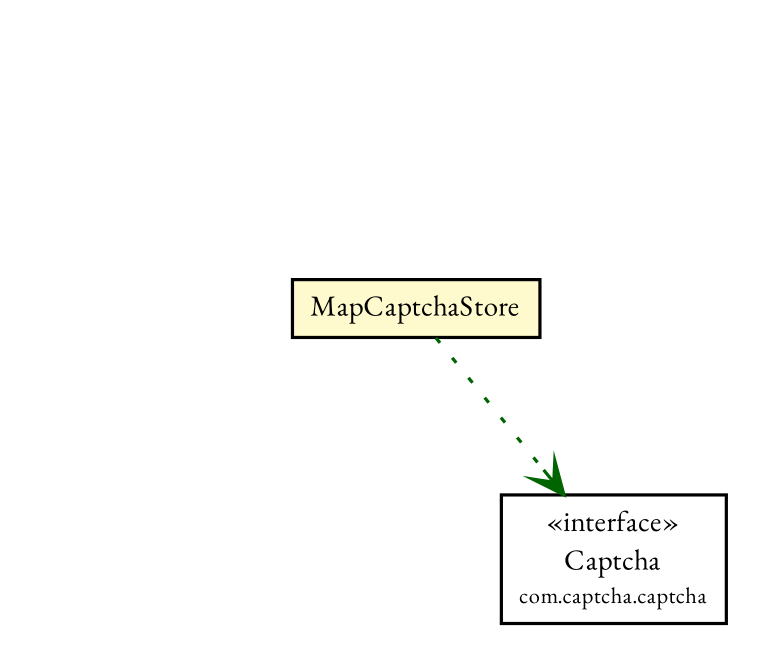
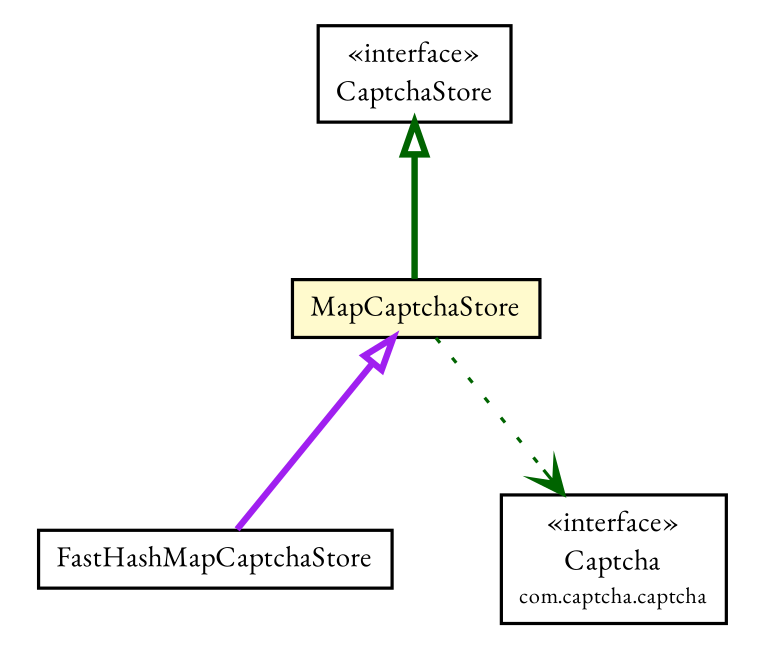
node "CaptchaStore": added
node "FastHashMapCaptchaStore": added
